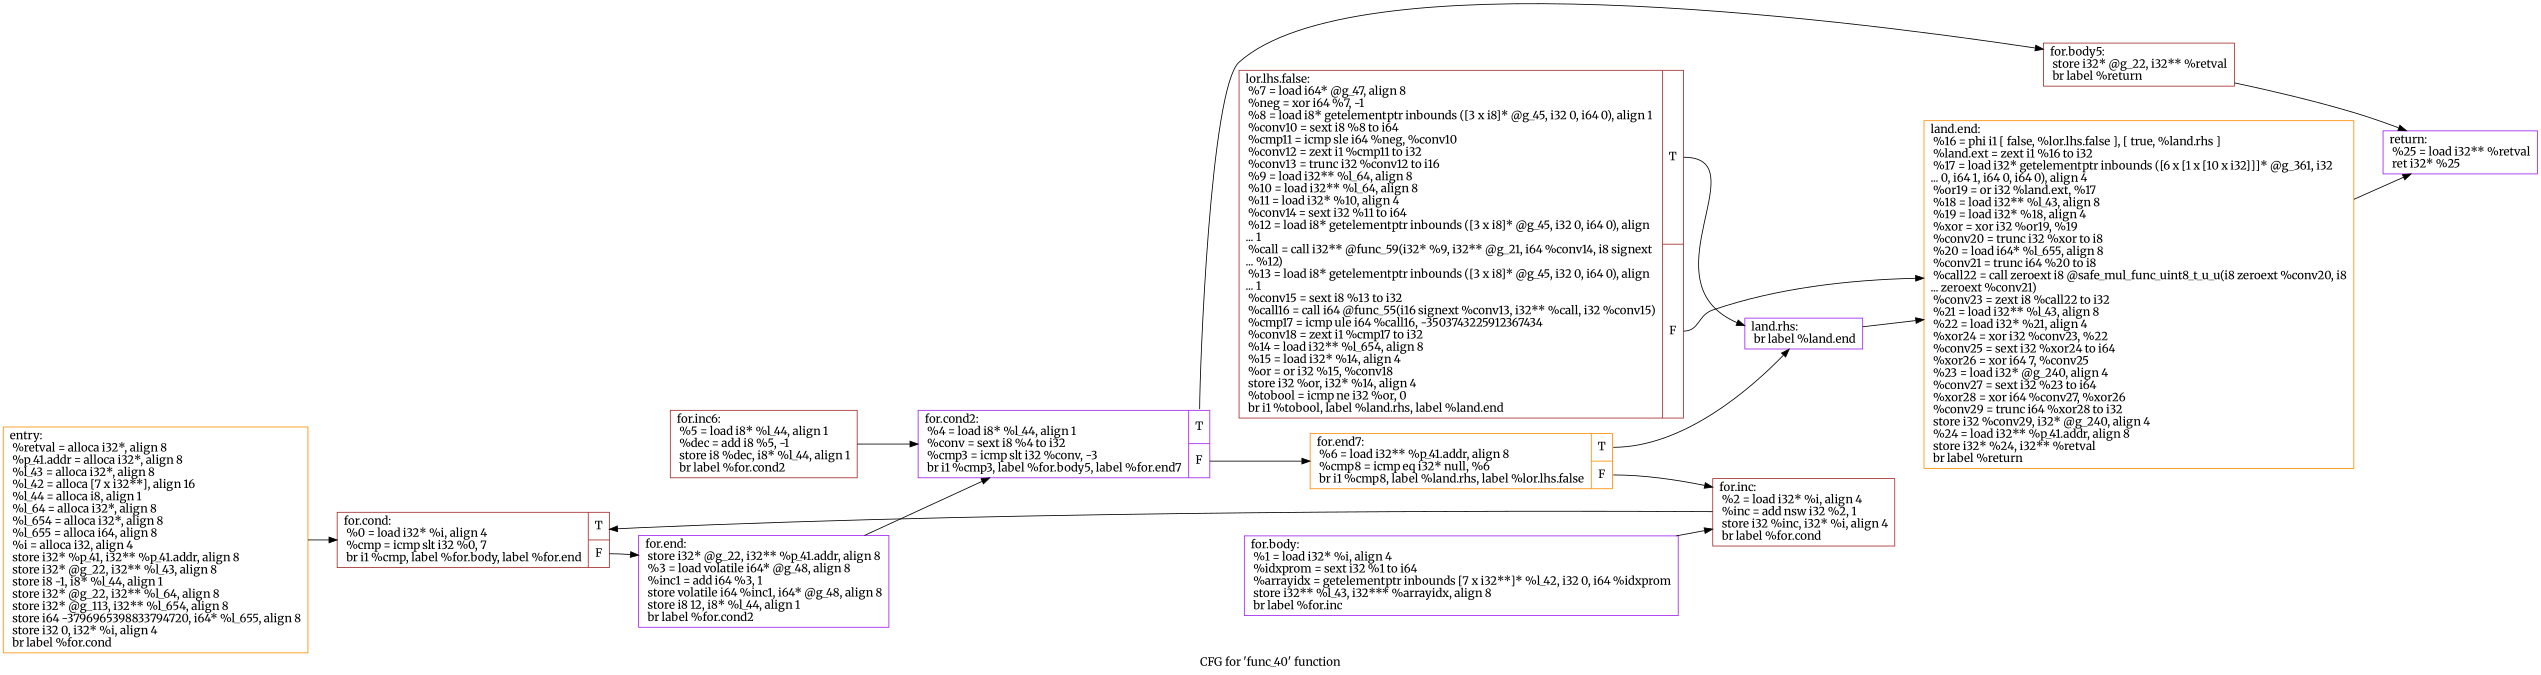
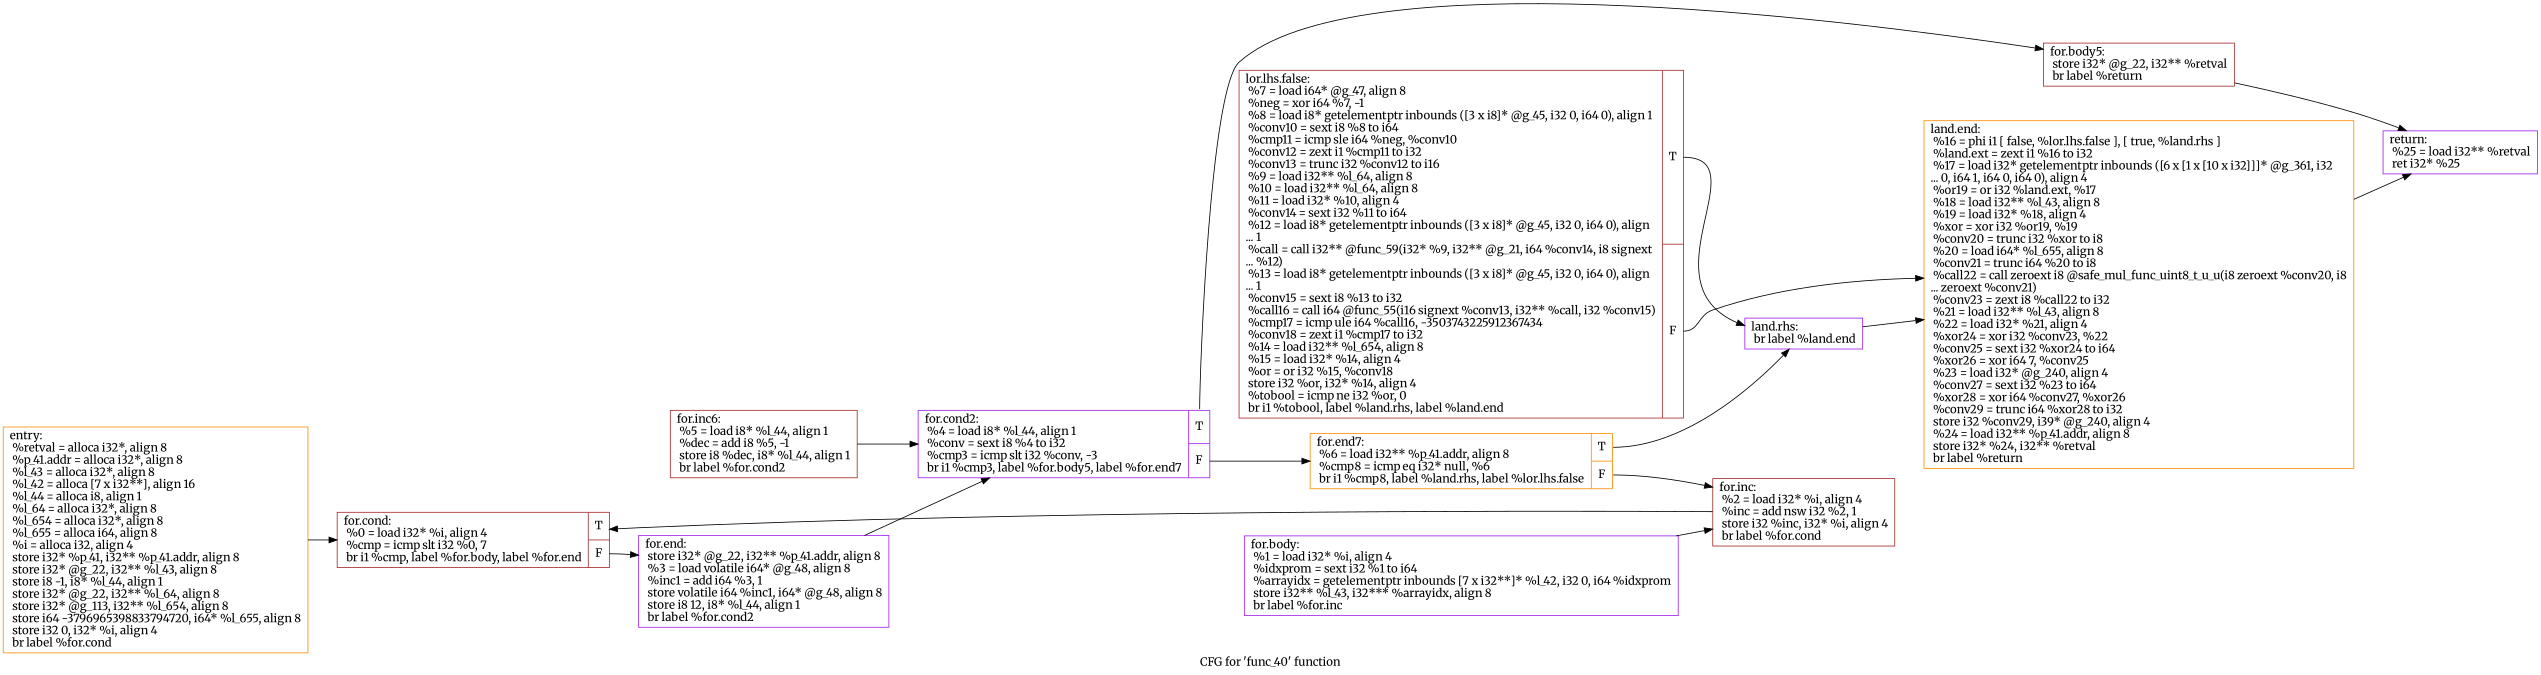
node "land.end:": text "store i32 %conv29, i32* @g_240, align 4" -> "store i32 %conv29, i39* @g_240, align 4"
